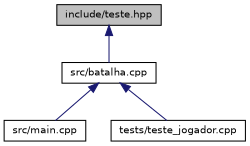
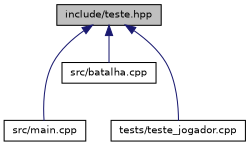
edge "src/main.cpp" -> "src/batalha.cpp": now "src/main.cpp" -> "include/teste.hpp"
edge "tests/teste_jogador.cpp" -> "src/batalha.cpp": now "tests/teste_jogador.cpp" -> "include/teste.hpp"
